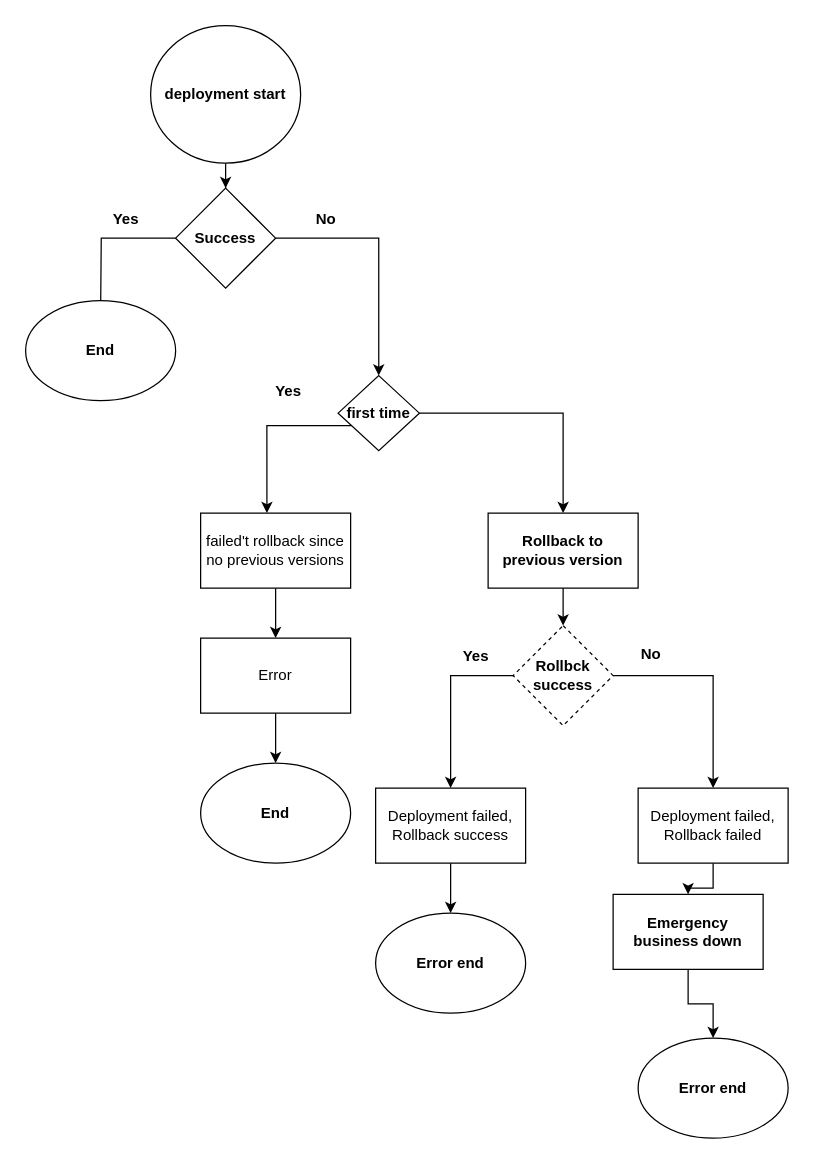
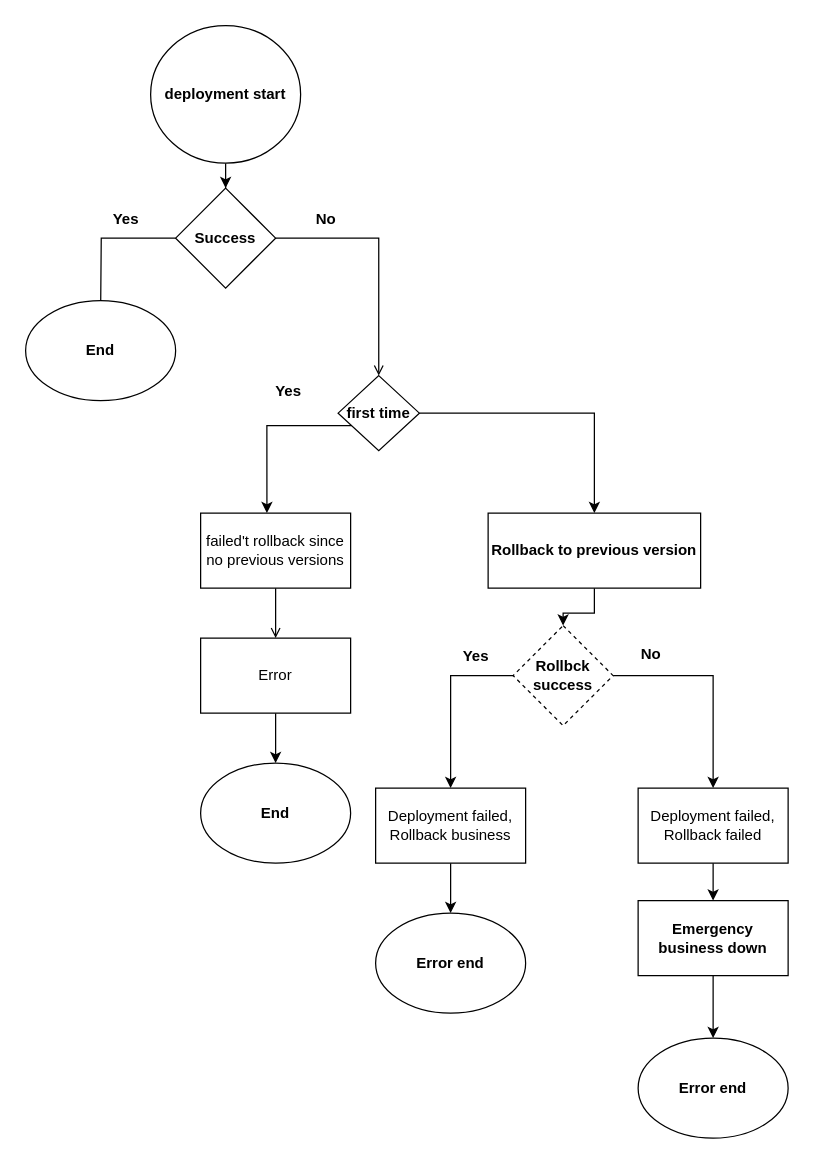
edge "Success" -> "first time": arrowhead classic -> open
node "Rollback to previous version": size 150x75 -> 213x75
edge "failed't rollback since no previous versions" -> "Error": arrowhead classic -> open
node "Deployment failed, Rollback success": label "Deployment failed, Rollback success" -> "Deployment failed, Rollback business"
node "Emergency business down": moved (688, 932) -> (713, 938)
